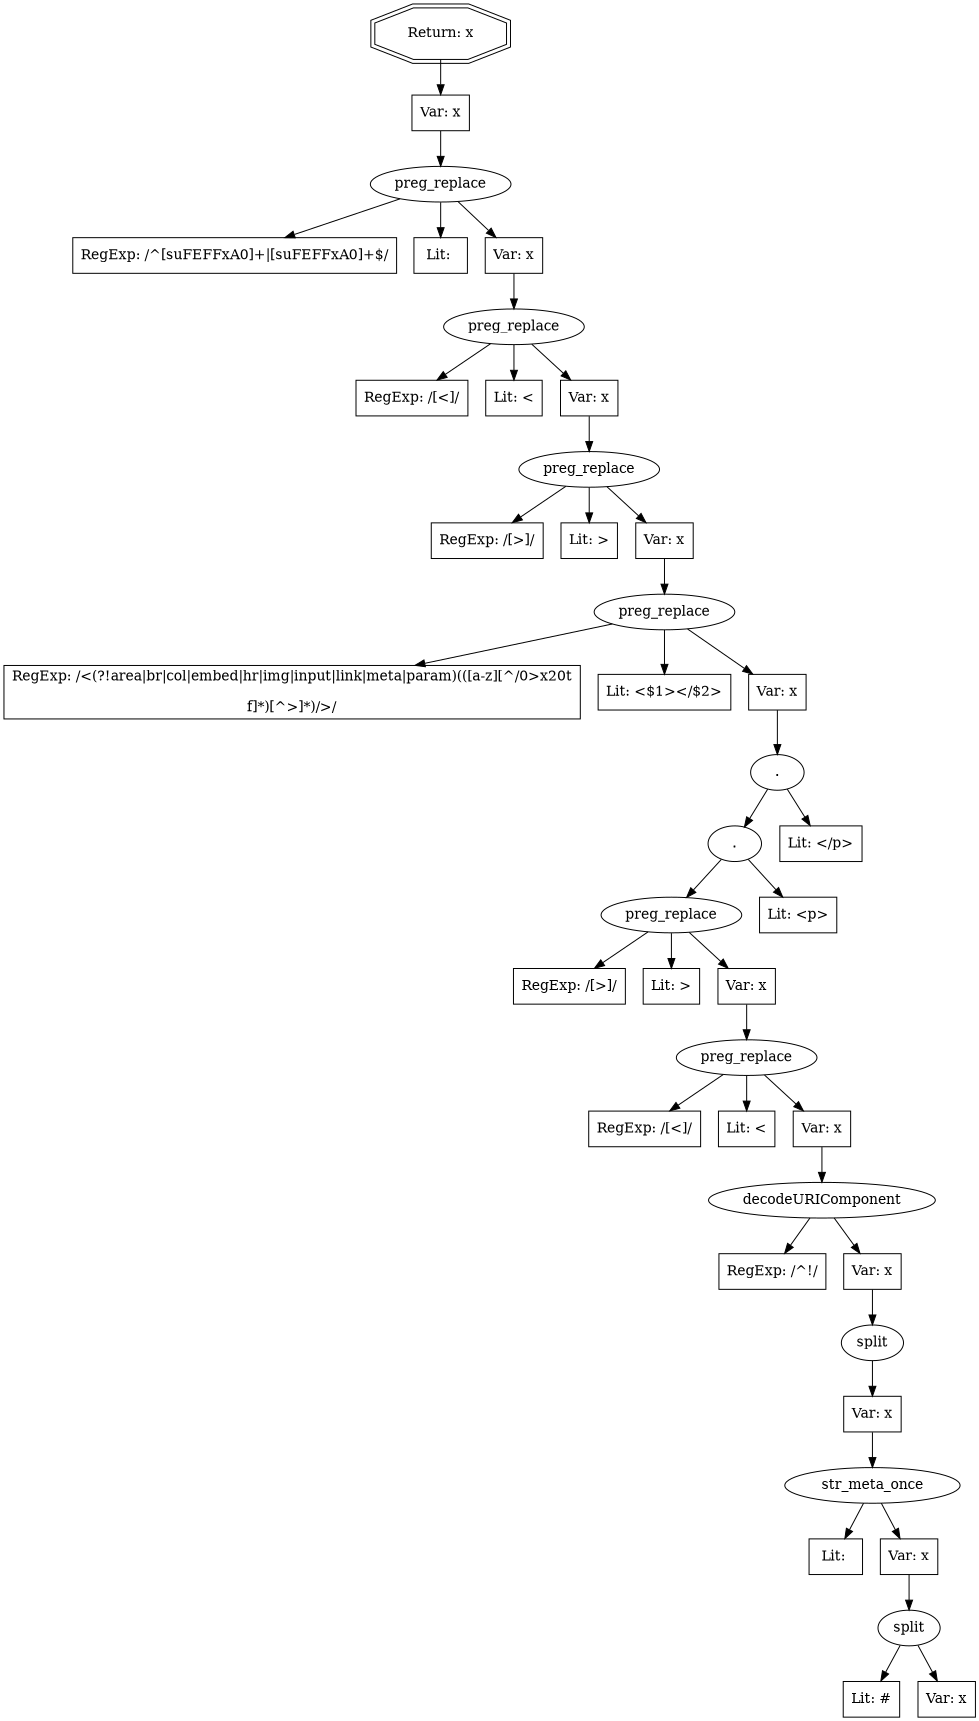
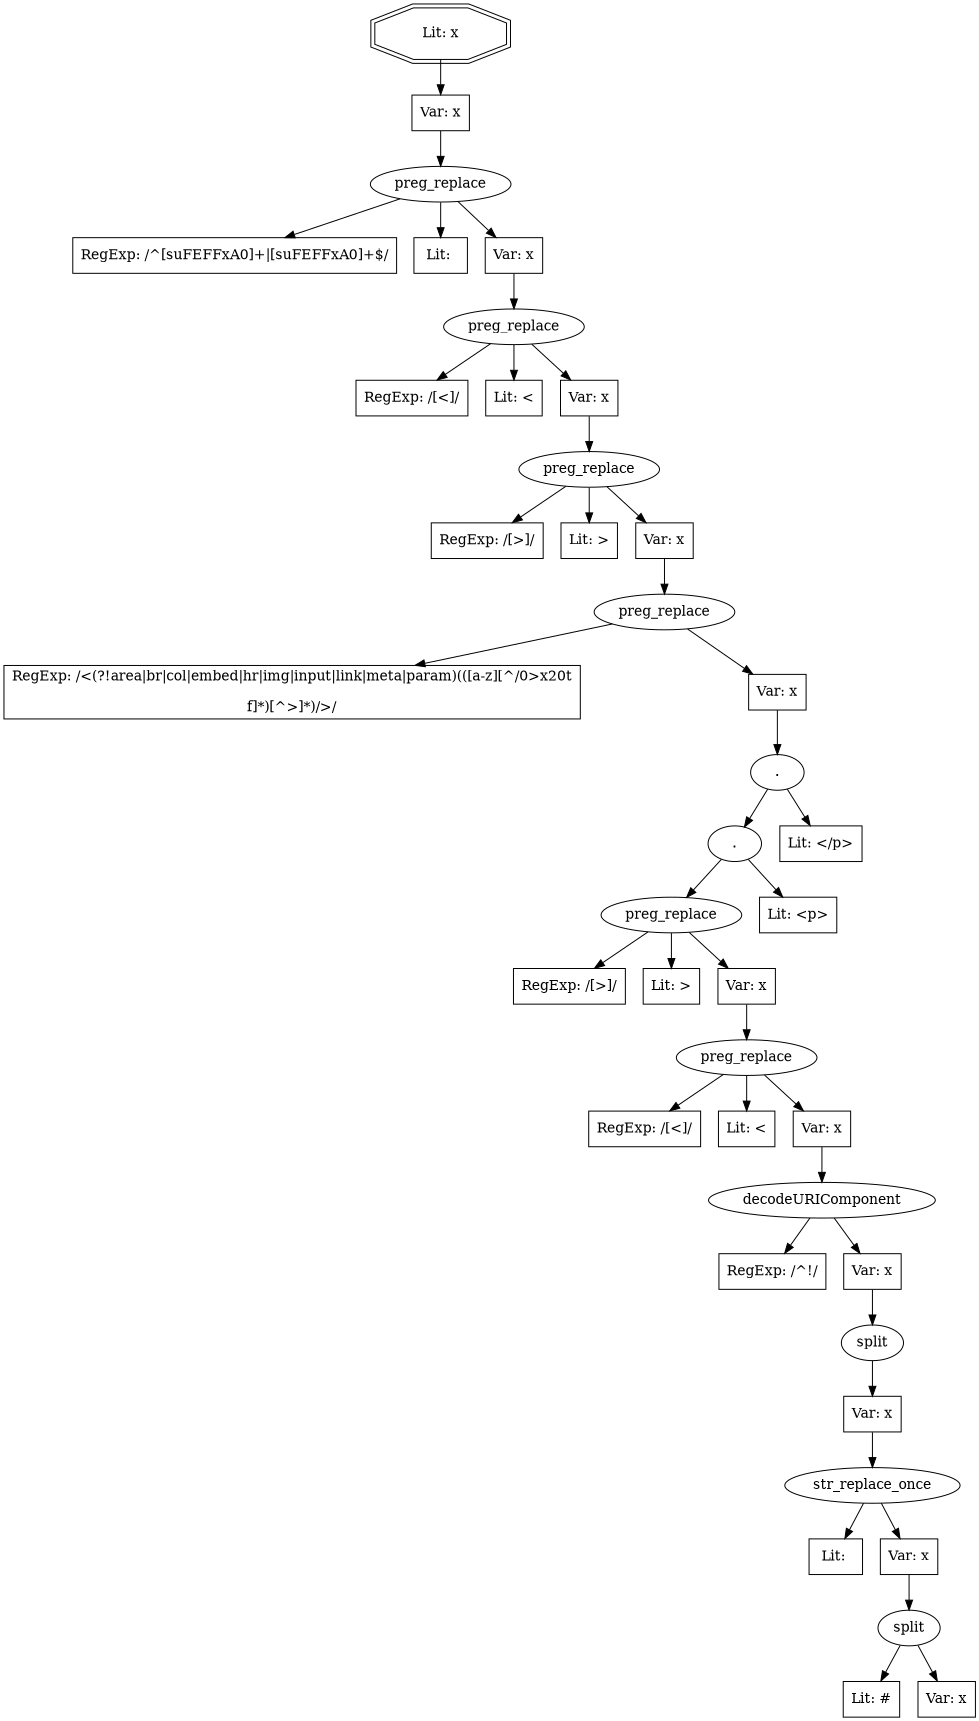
node "Return: x": label "Return: x" -> "Lit: x"
node "Lit: <$1></$2>": removed
node "str_meta_once": label "str_meta_once" -> "str_replace_once"
